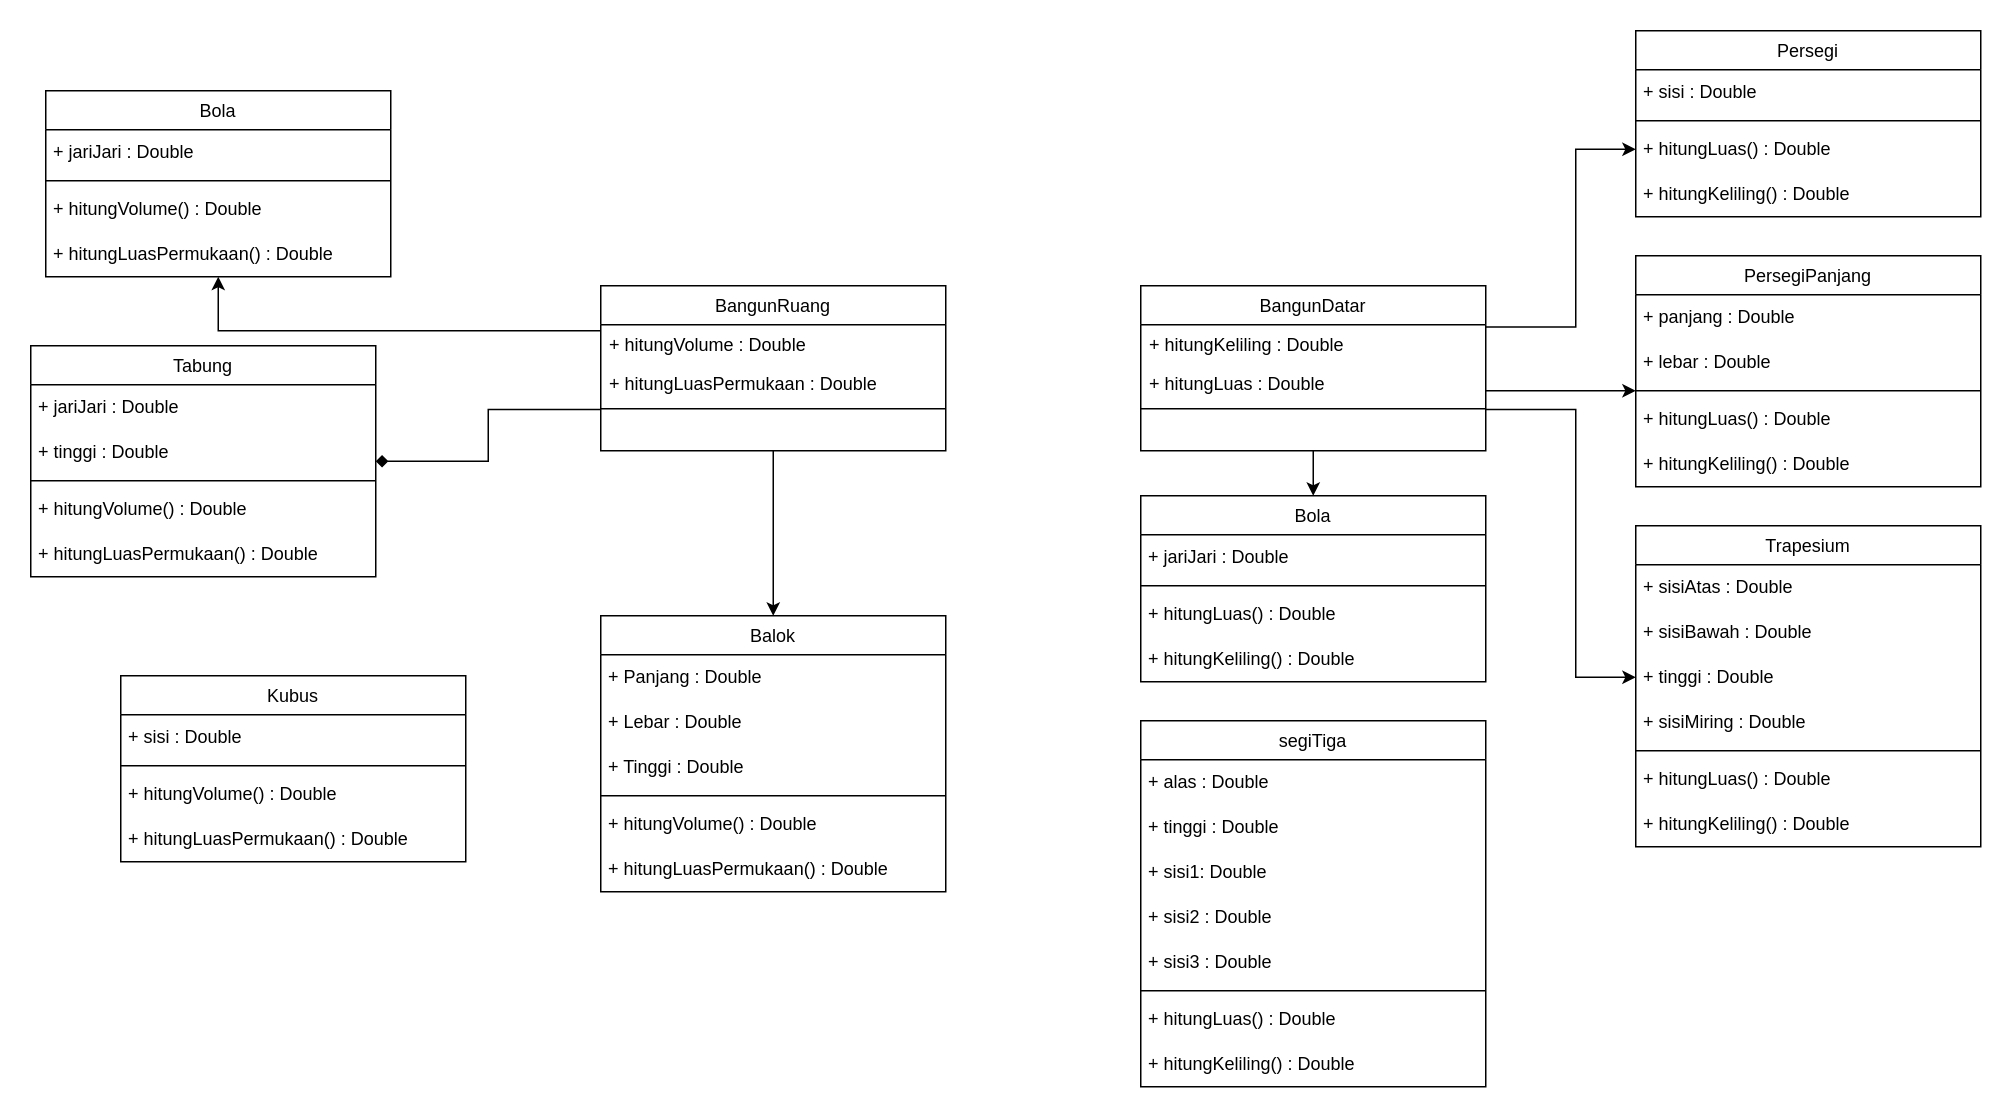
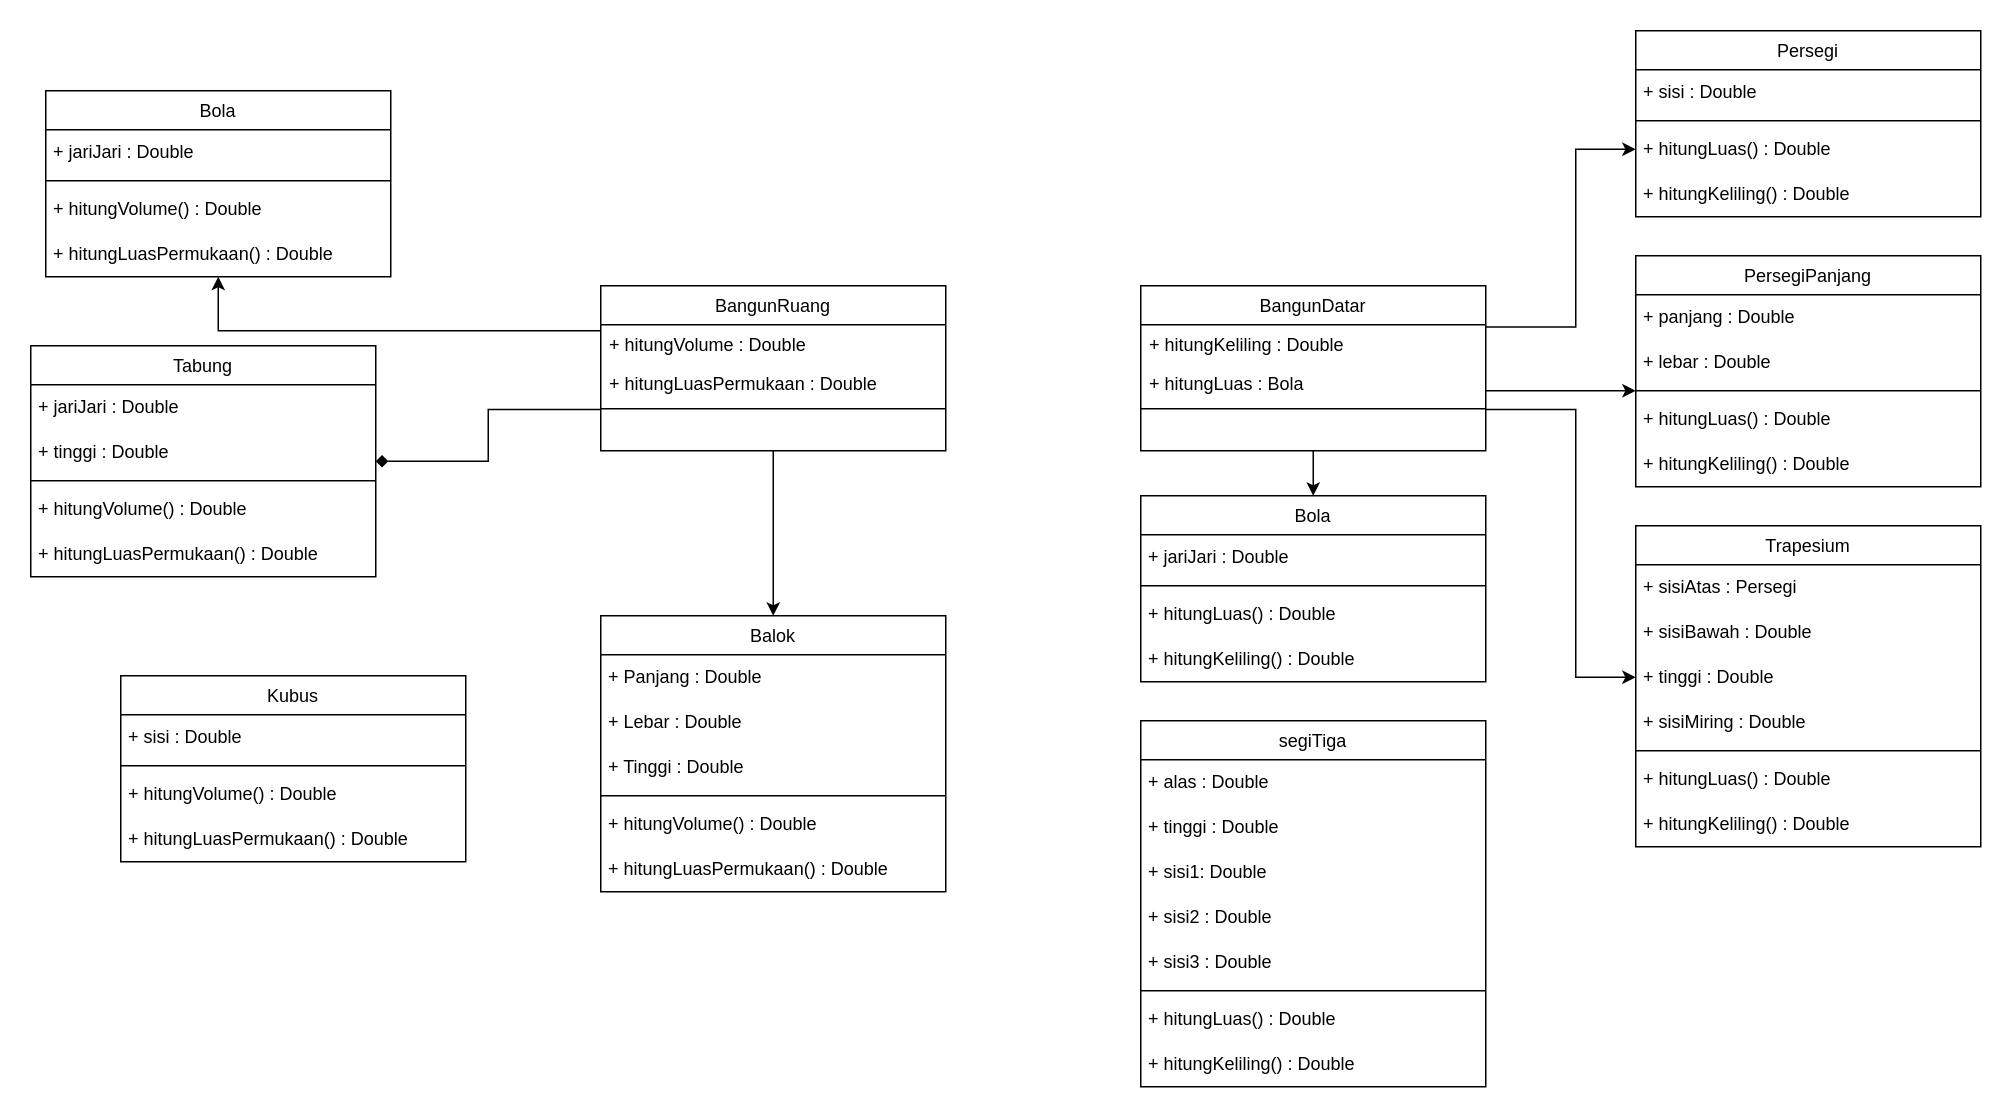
node "+ hitungLuas : Double": label "+ hitungLuas : Double" -> "+ hitungLuas : Bola"
node "+ sisiAtas : Double": label "+ sisiAtas : Double" -> "+ sisiAtas : Persegi"
